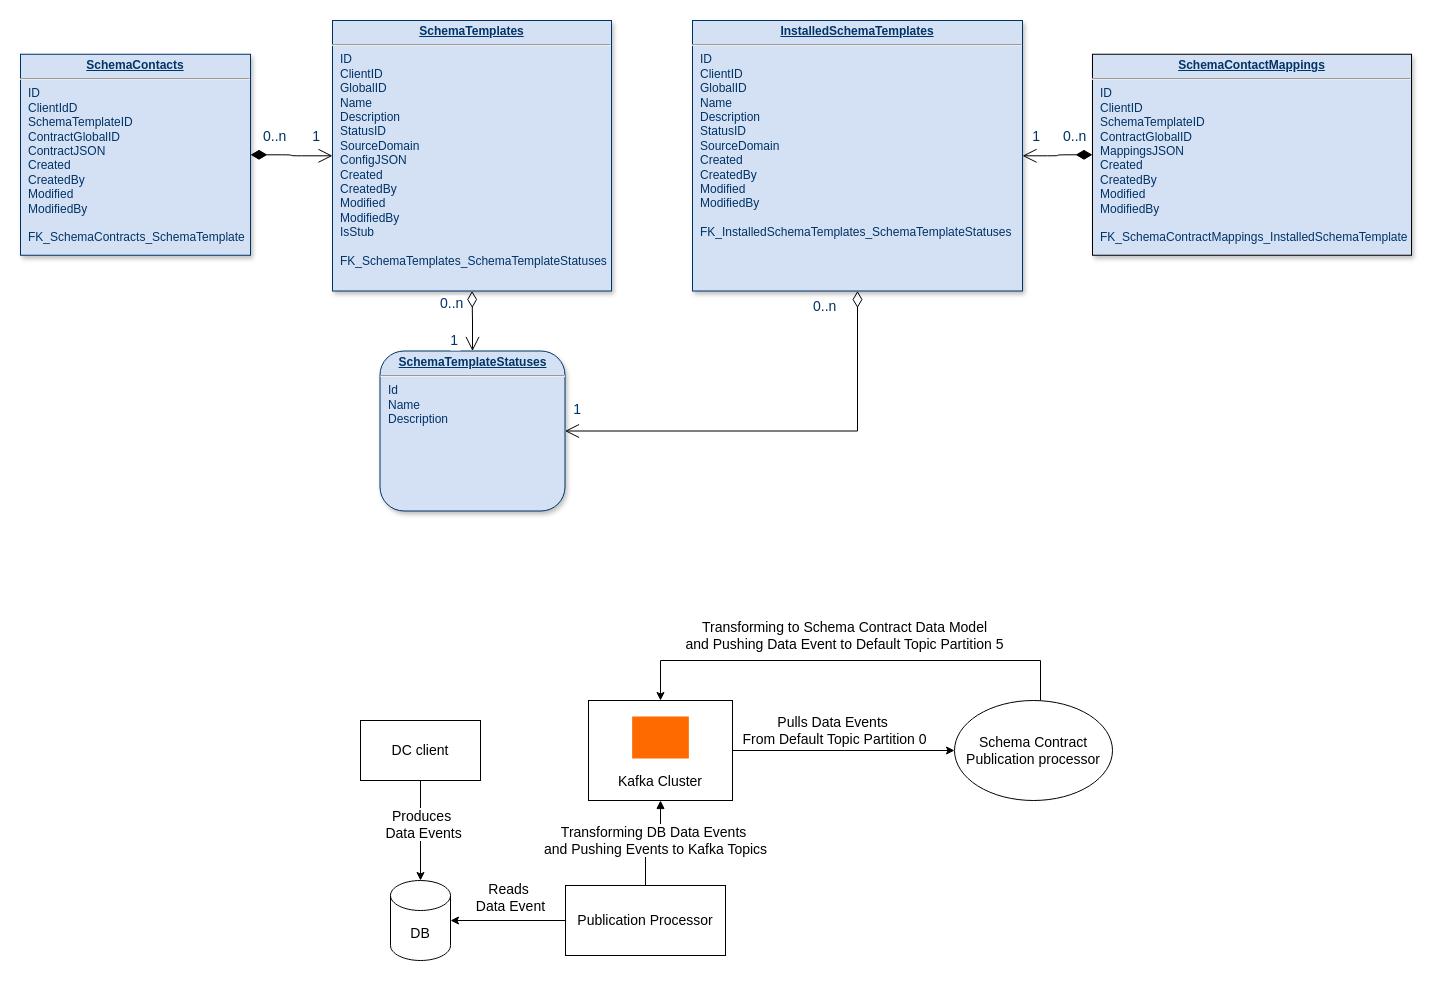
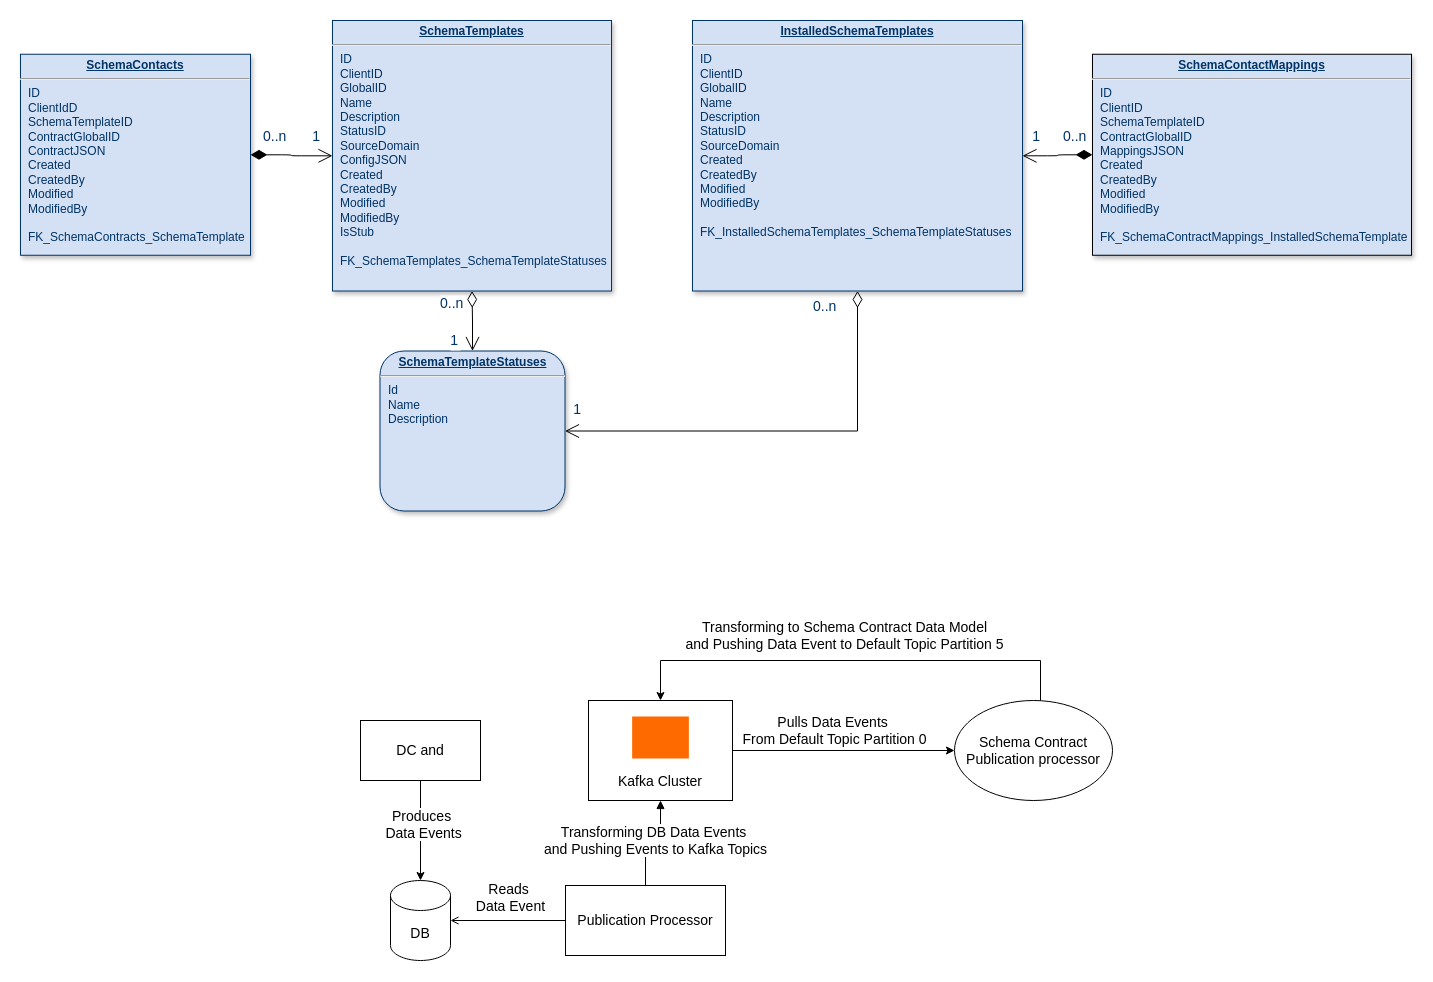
node "DC client": label "DC client" -> "DC and"
edge "Publication Processor" -> "DB": arrowhead classic -> open
